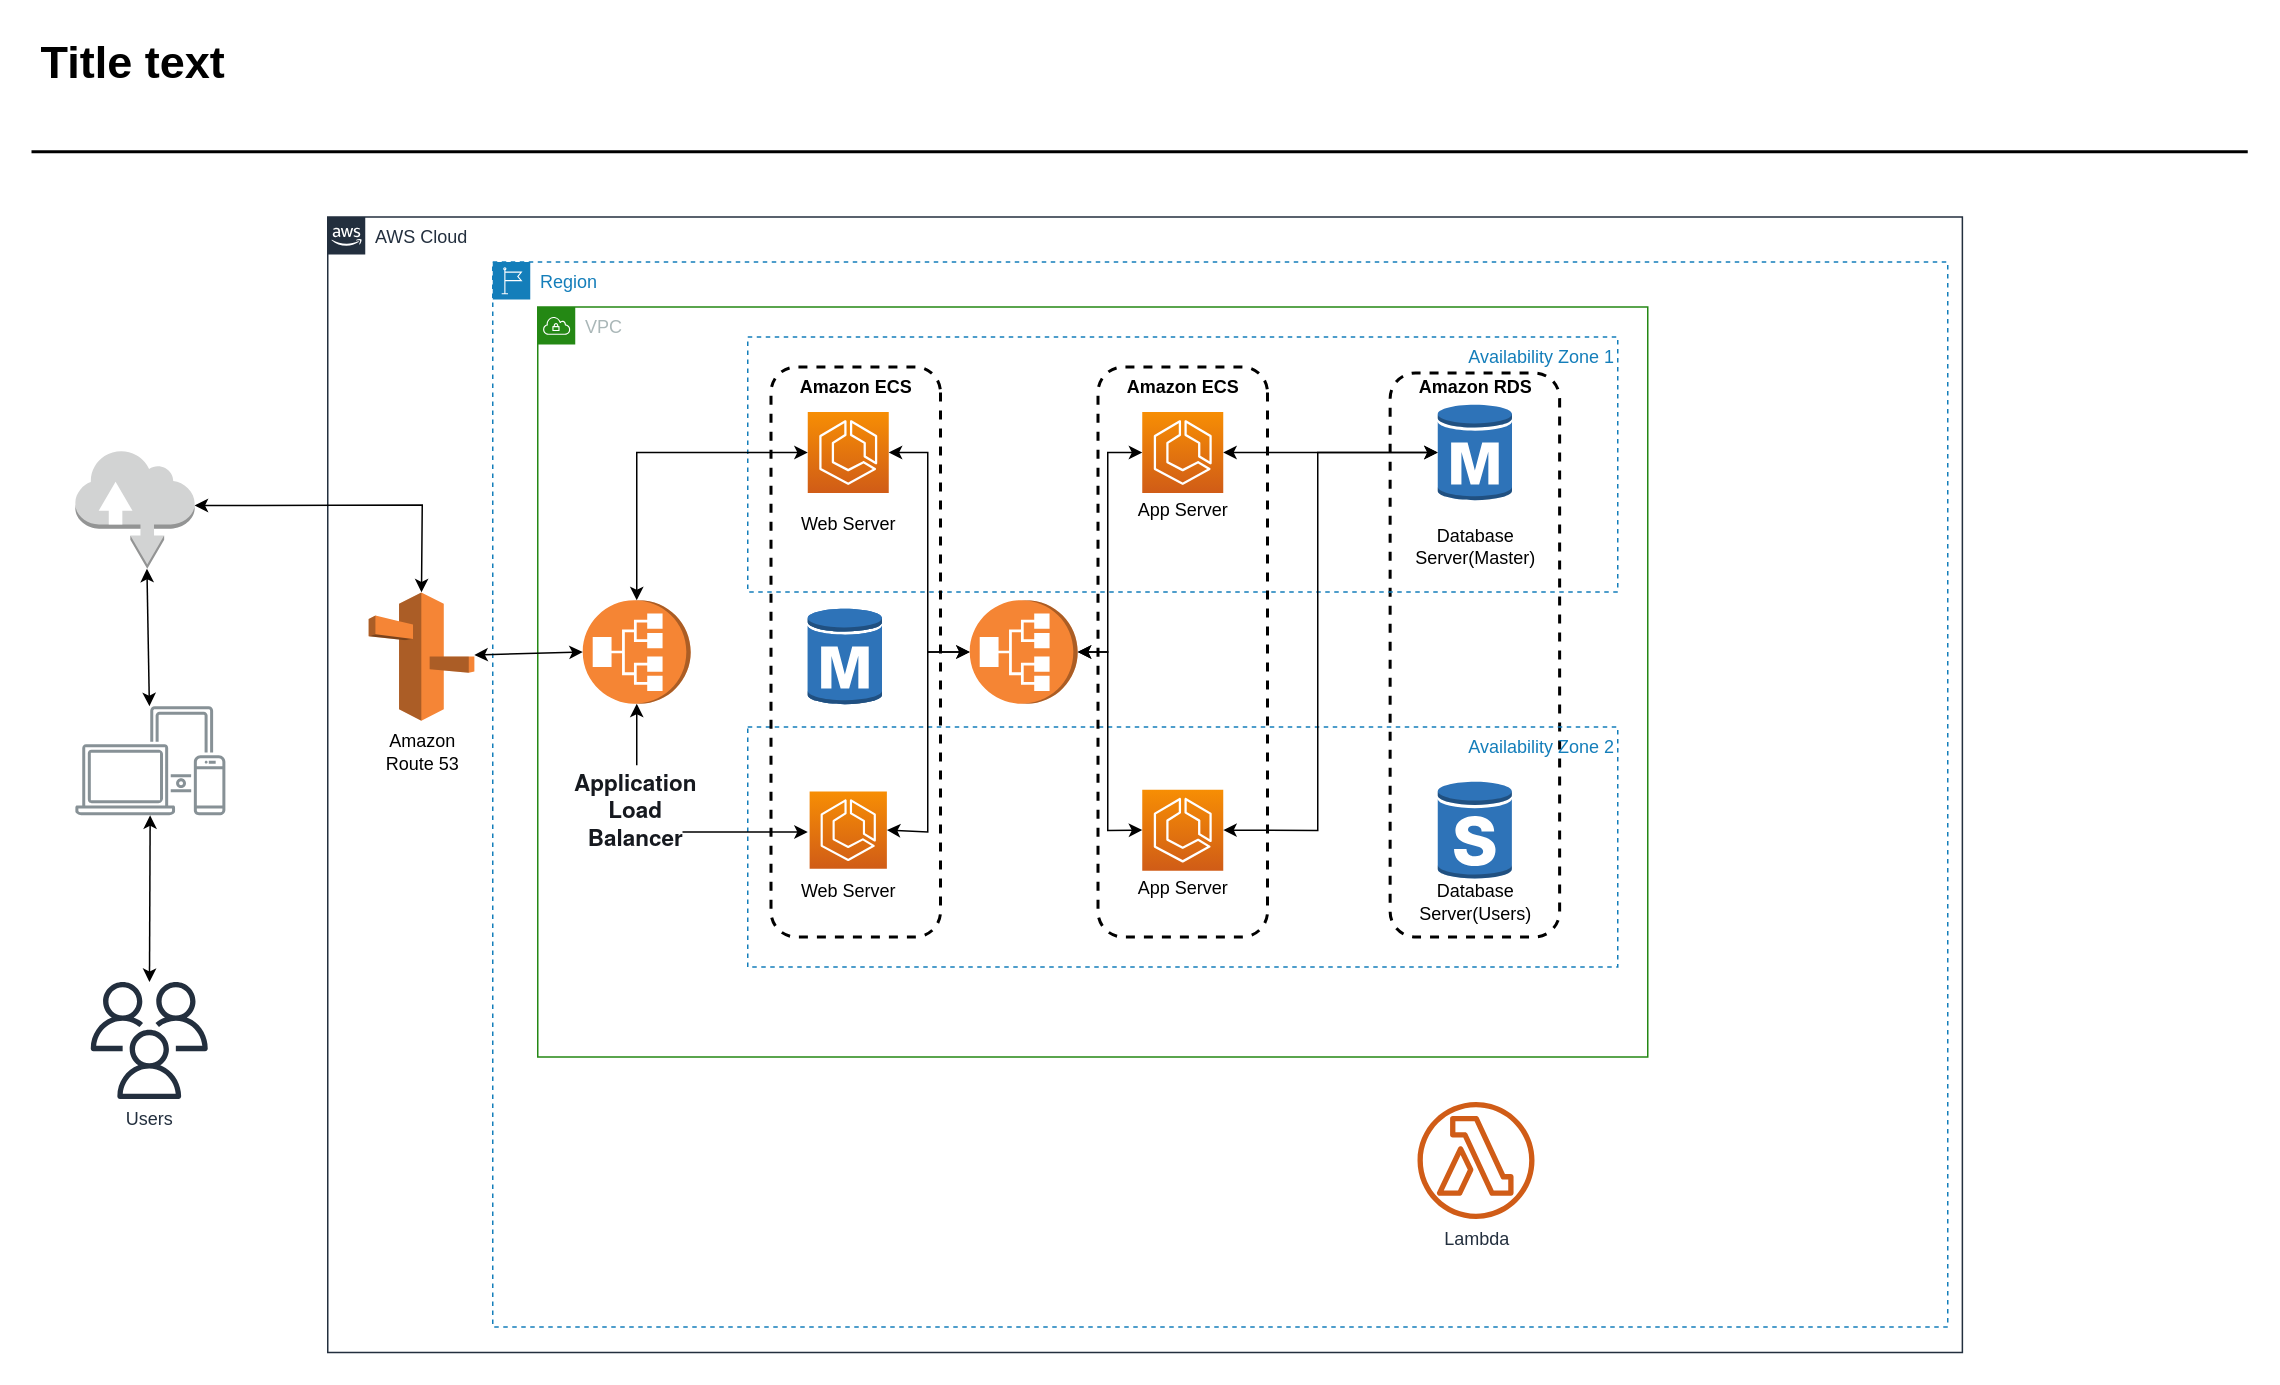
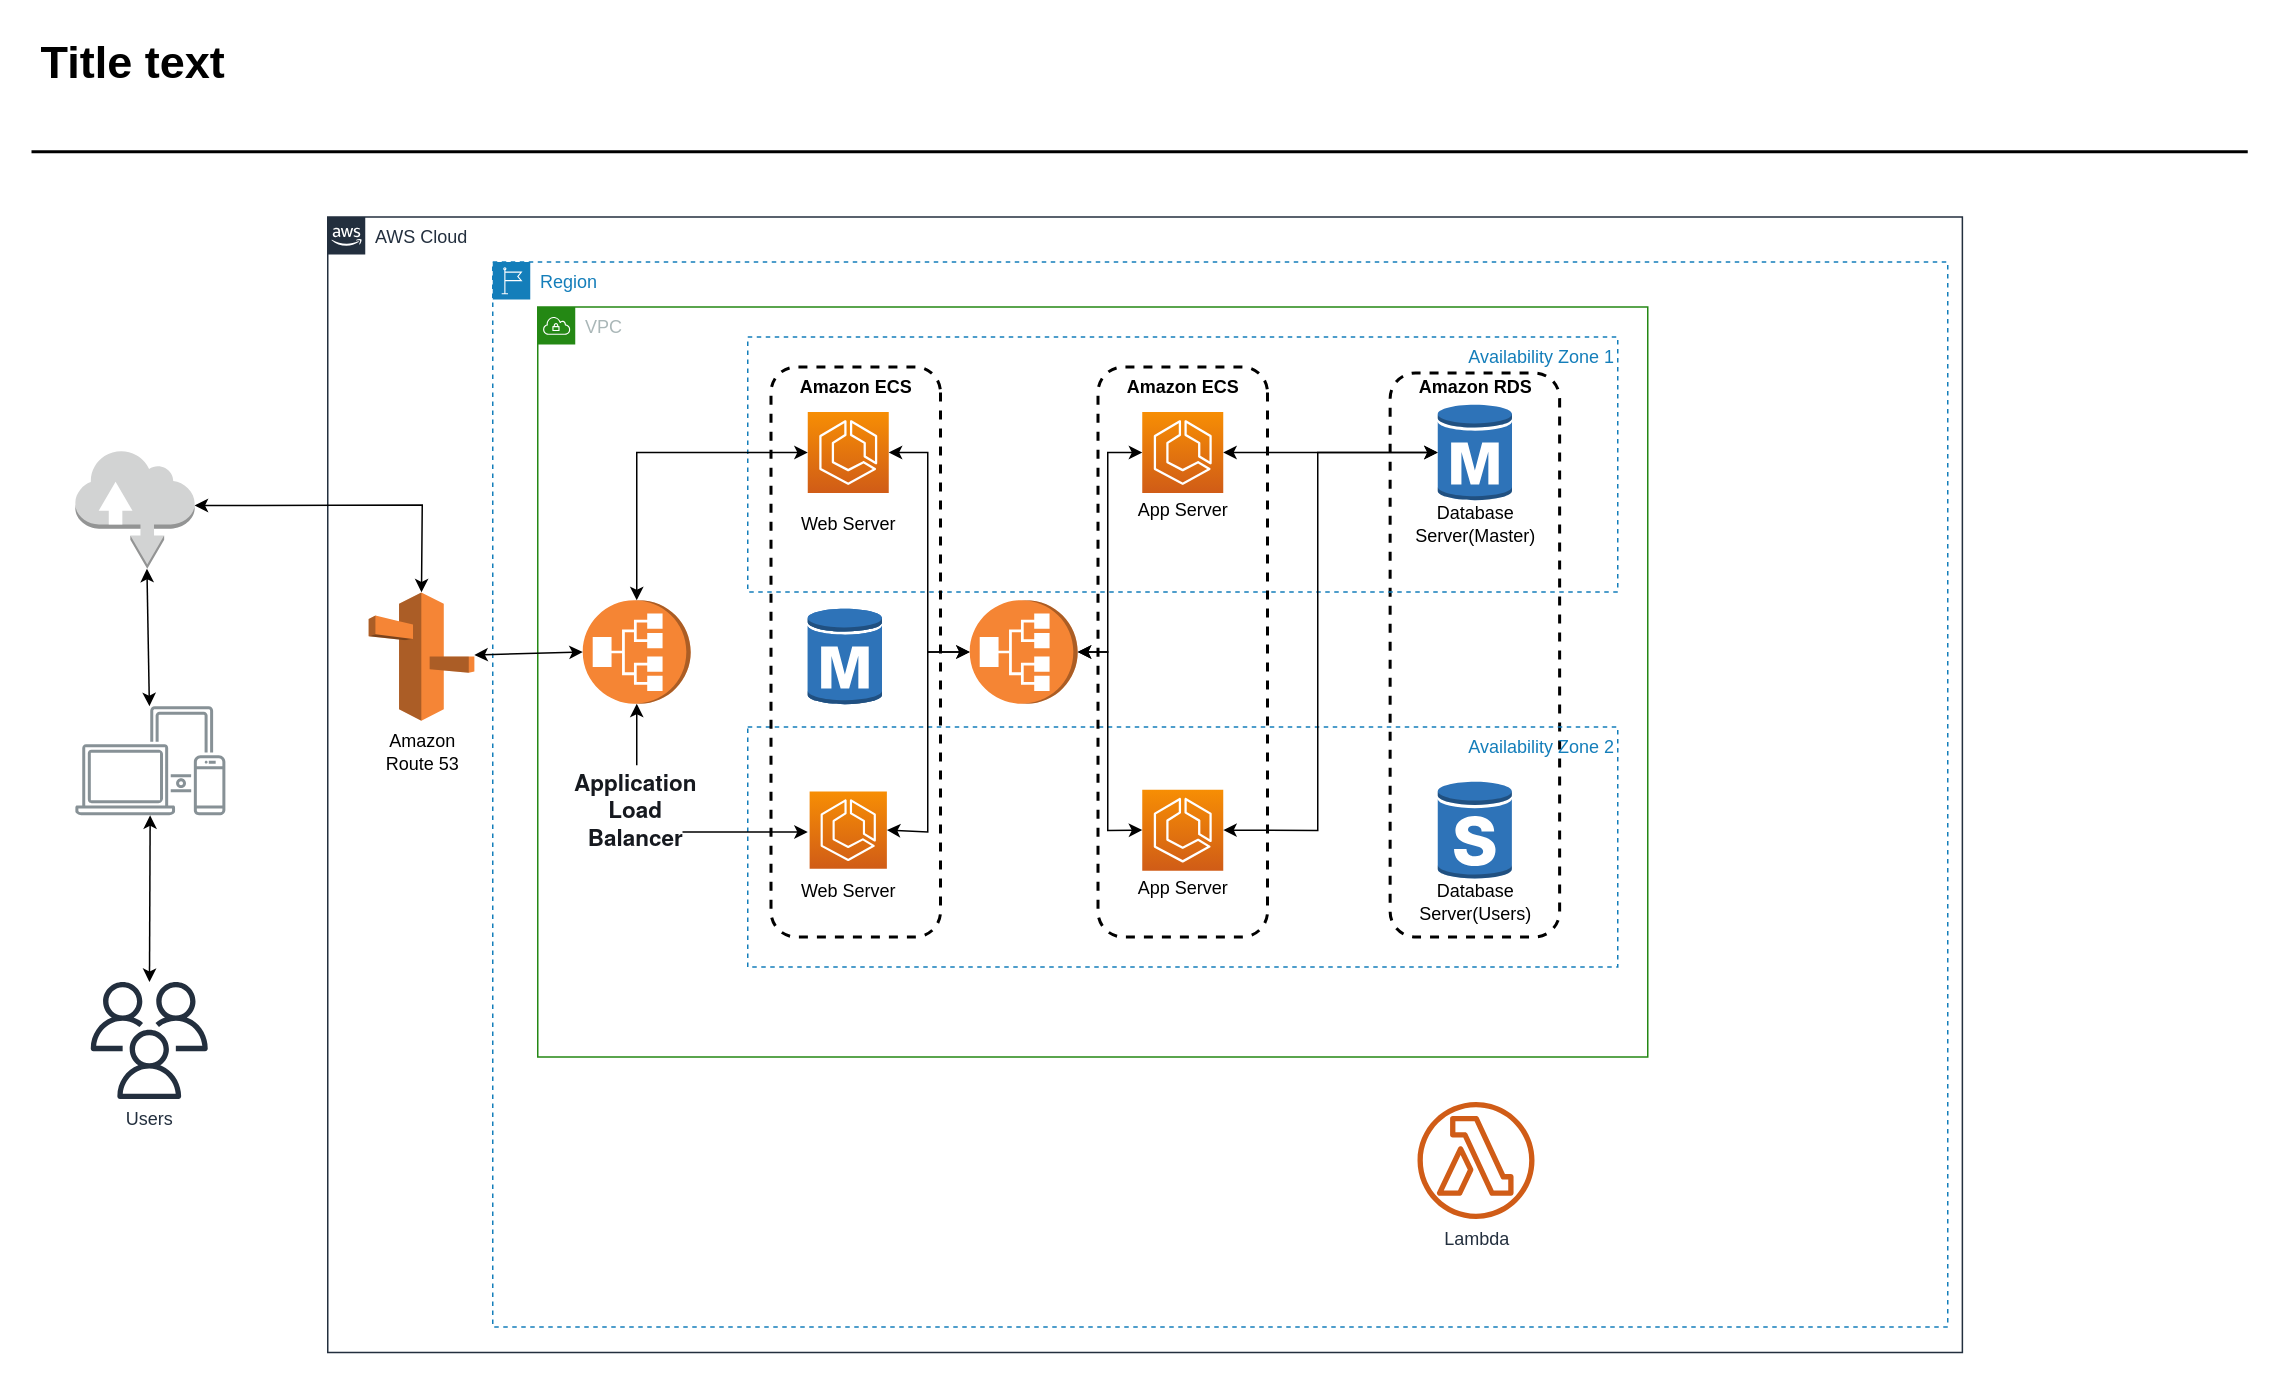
node "Database Server(Master)": moved (1475, 547) -> (1475, 524)
